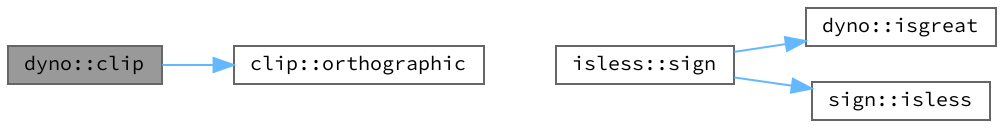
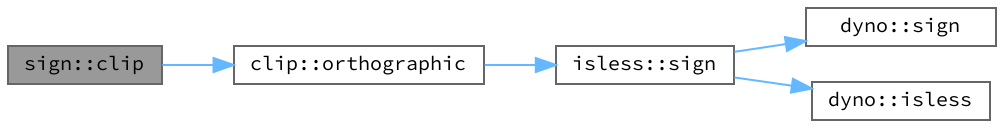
node "dyno::isgreat": label "dyno::isgreat" -> "dyno::sign"
node "dyno::clip": label "dyno::clip" -> "sign::clip"
edge "clip::orthographic" -> "isless::sign": added
node "sign::isless": label "sign::isless" -> "dyno::isless"
